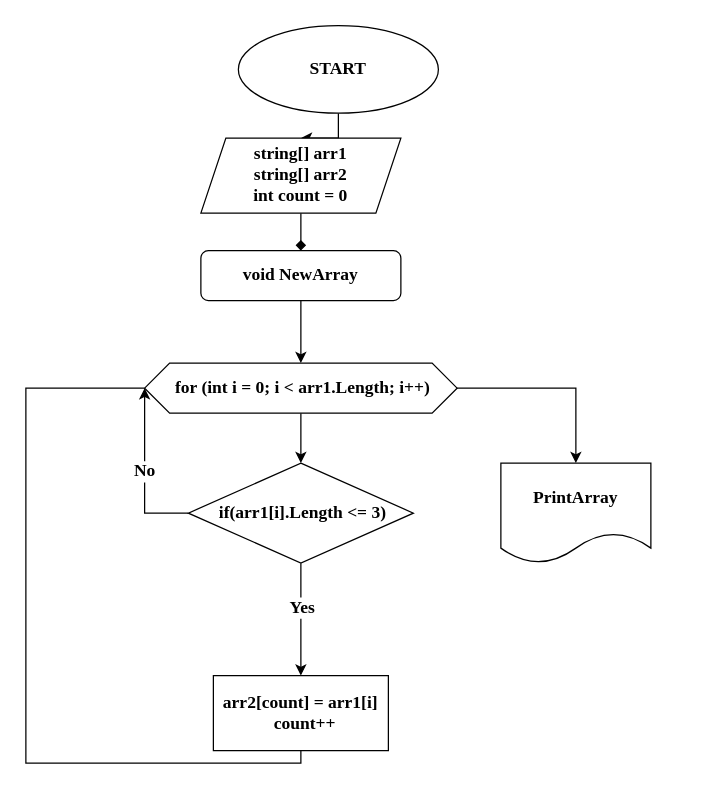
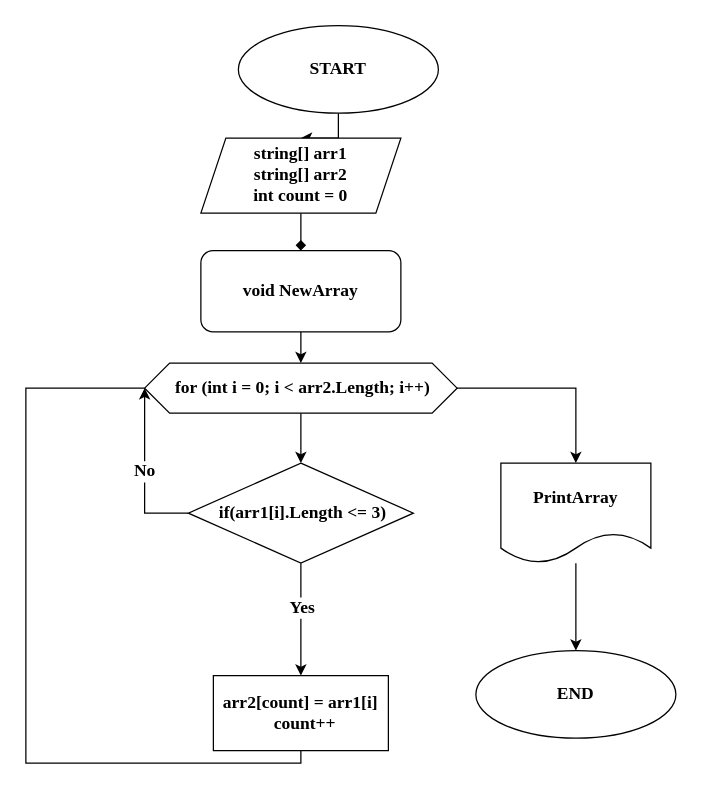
node "void NewArray": size 200x50 -> 200x81
node "for (int i = 0; i < arr1.Length; i++)": label "for (int i = 0; i < arr1.Length; i++)" -> "for (int i = 0; i < arr2.Length; i++)"
edge "PrintArray" -> "END": added
node "END": added
